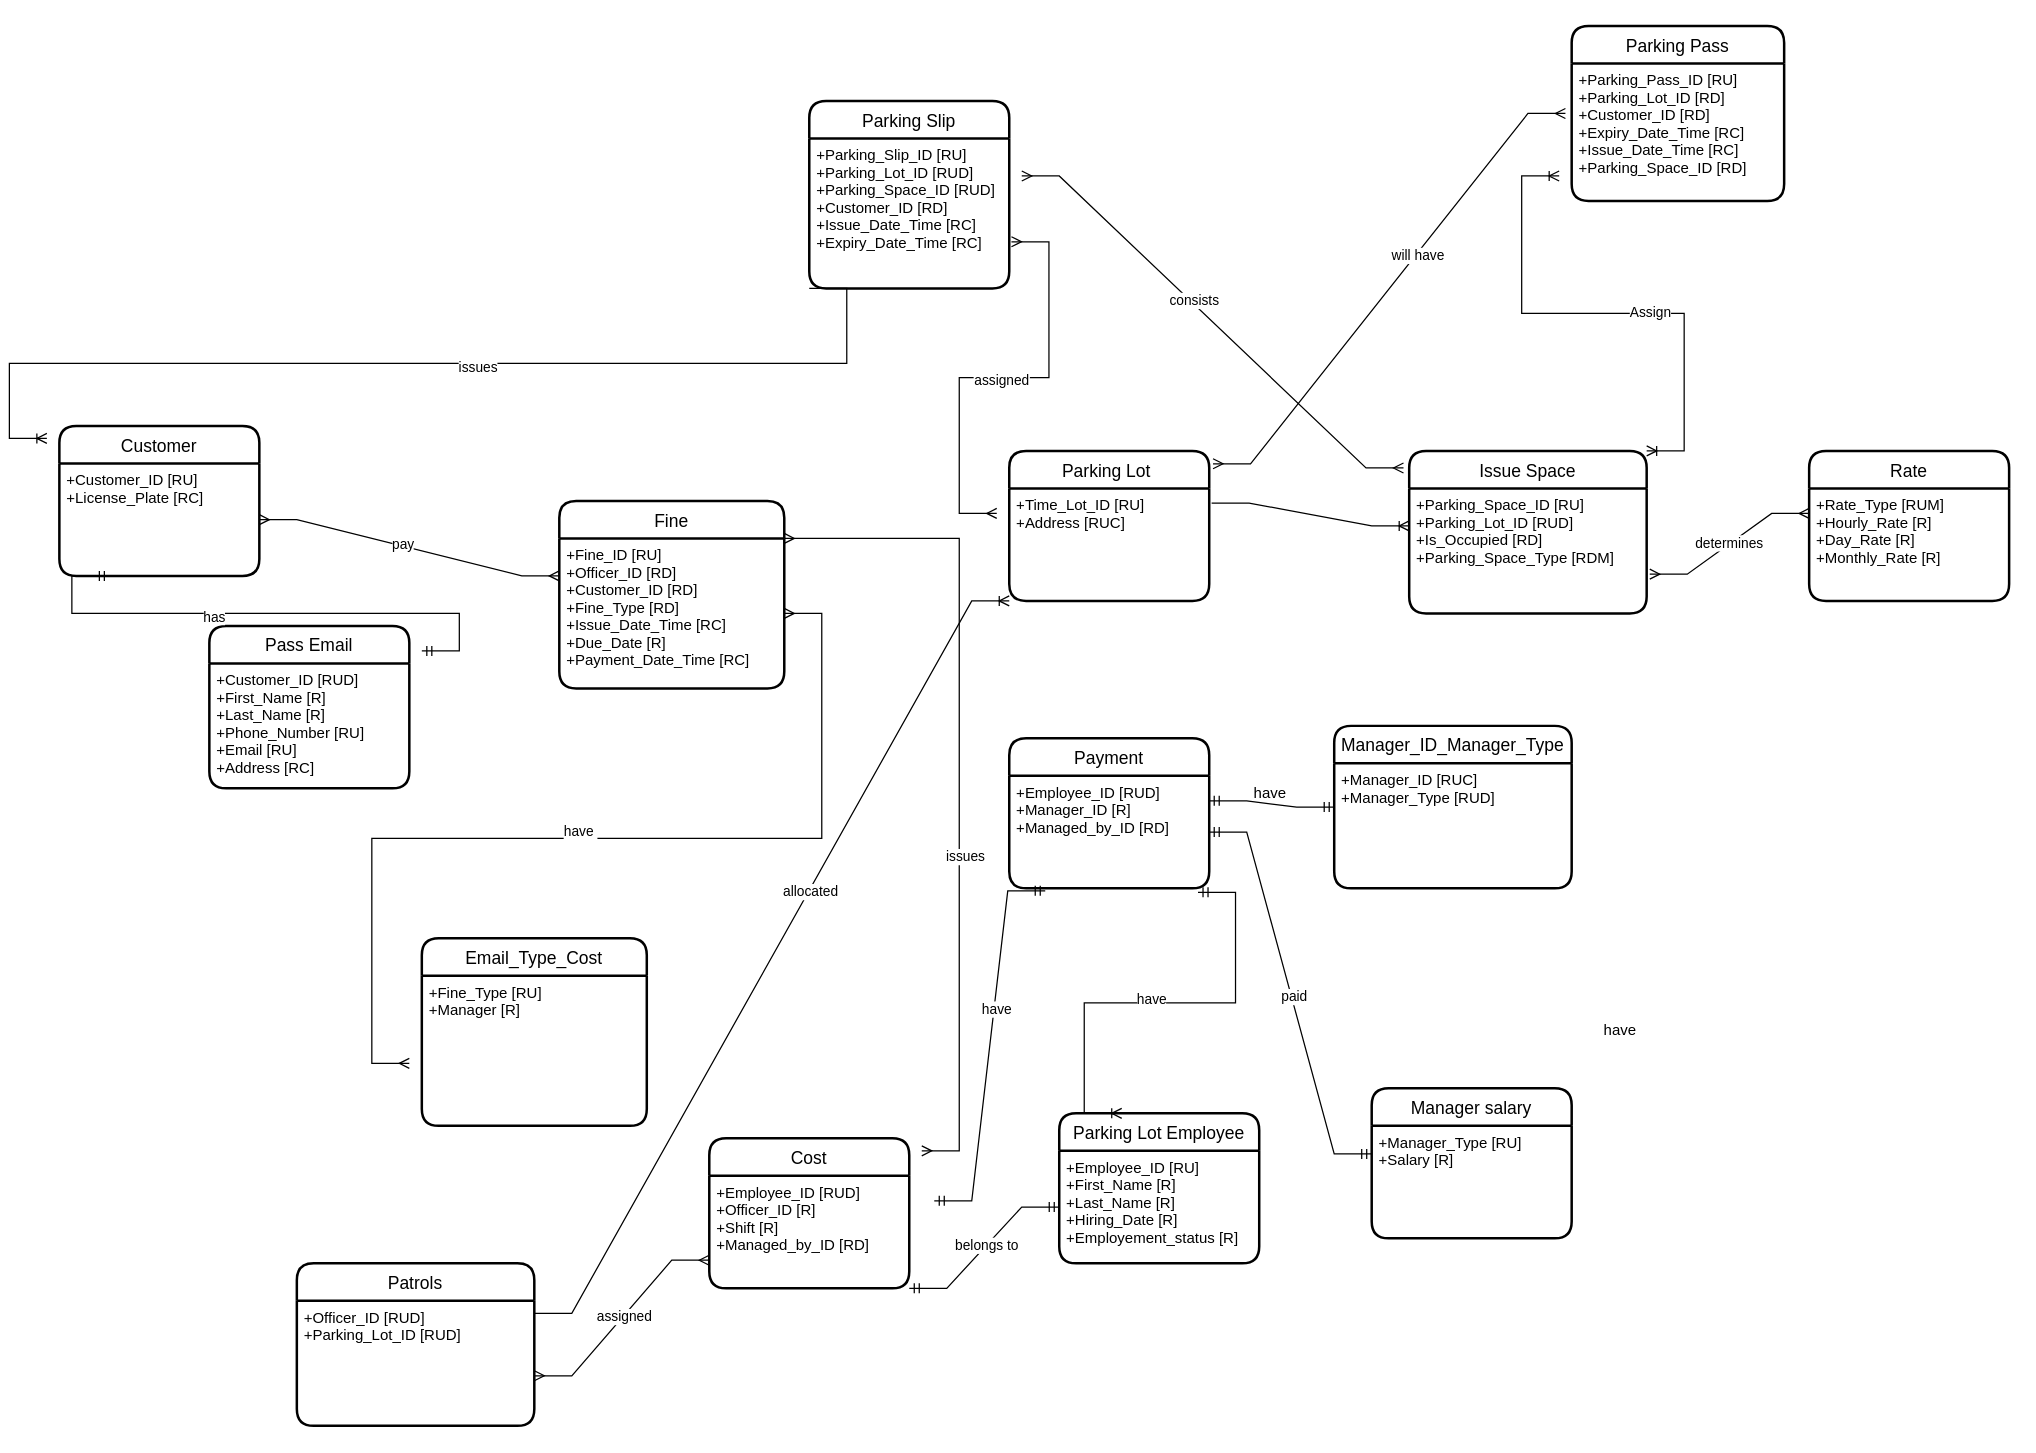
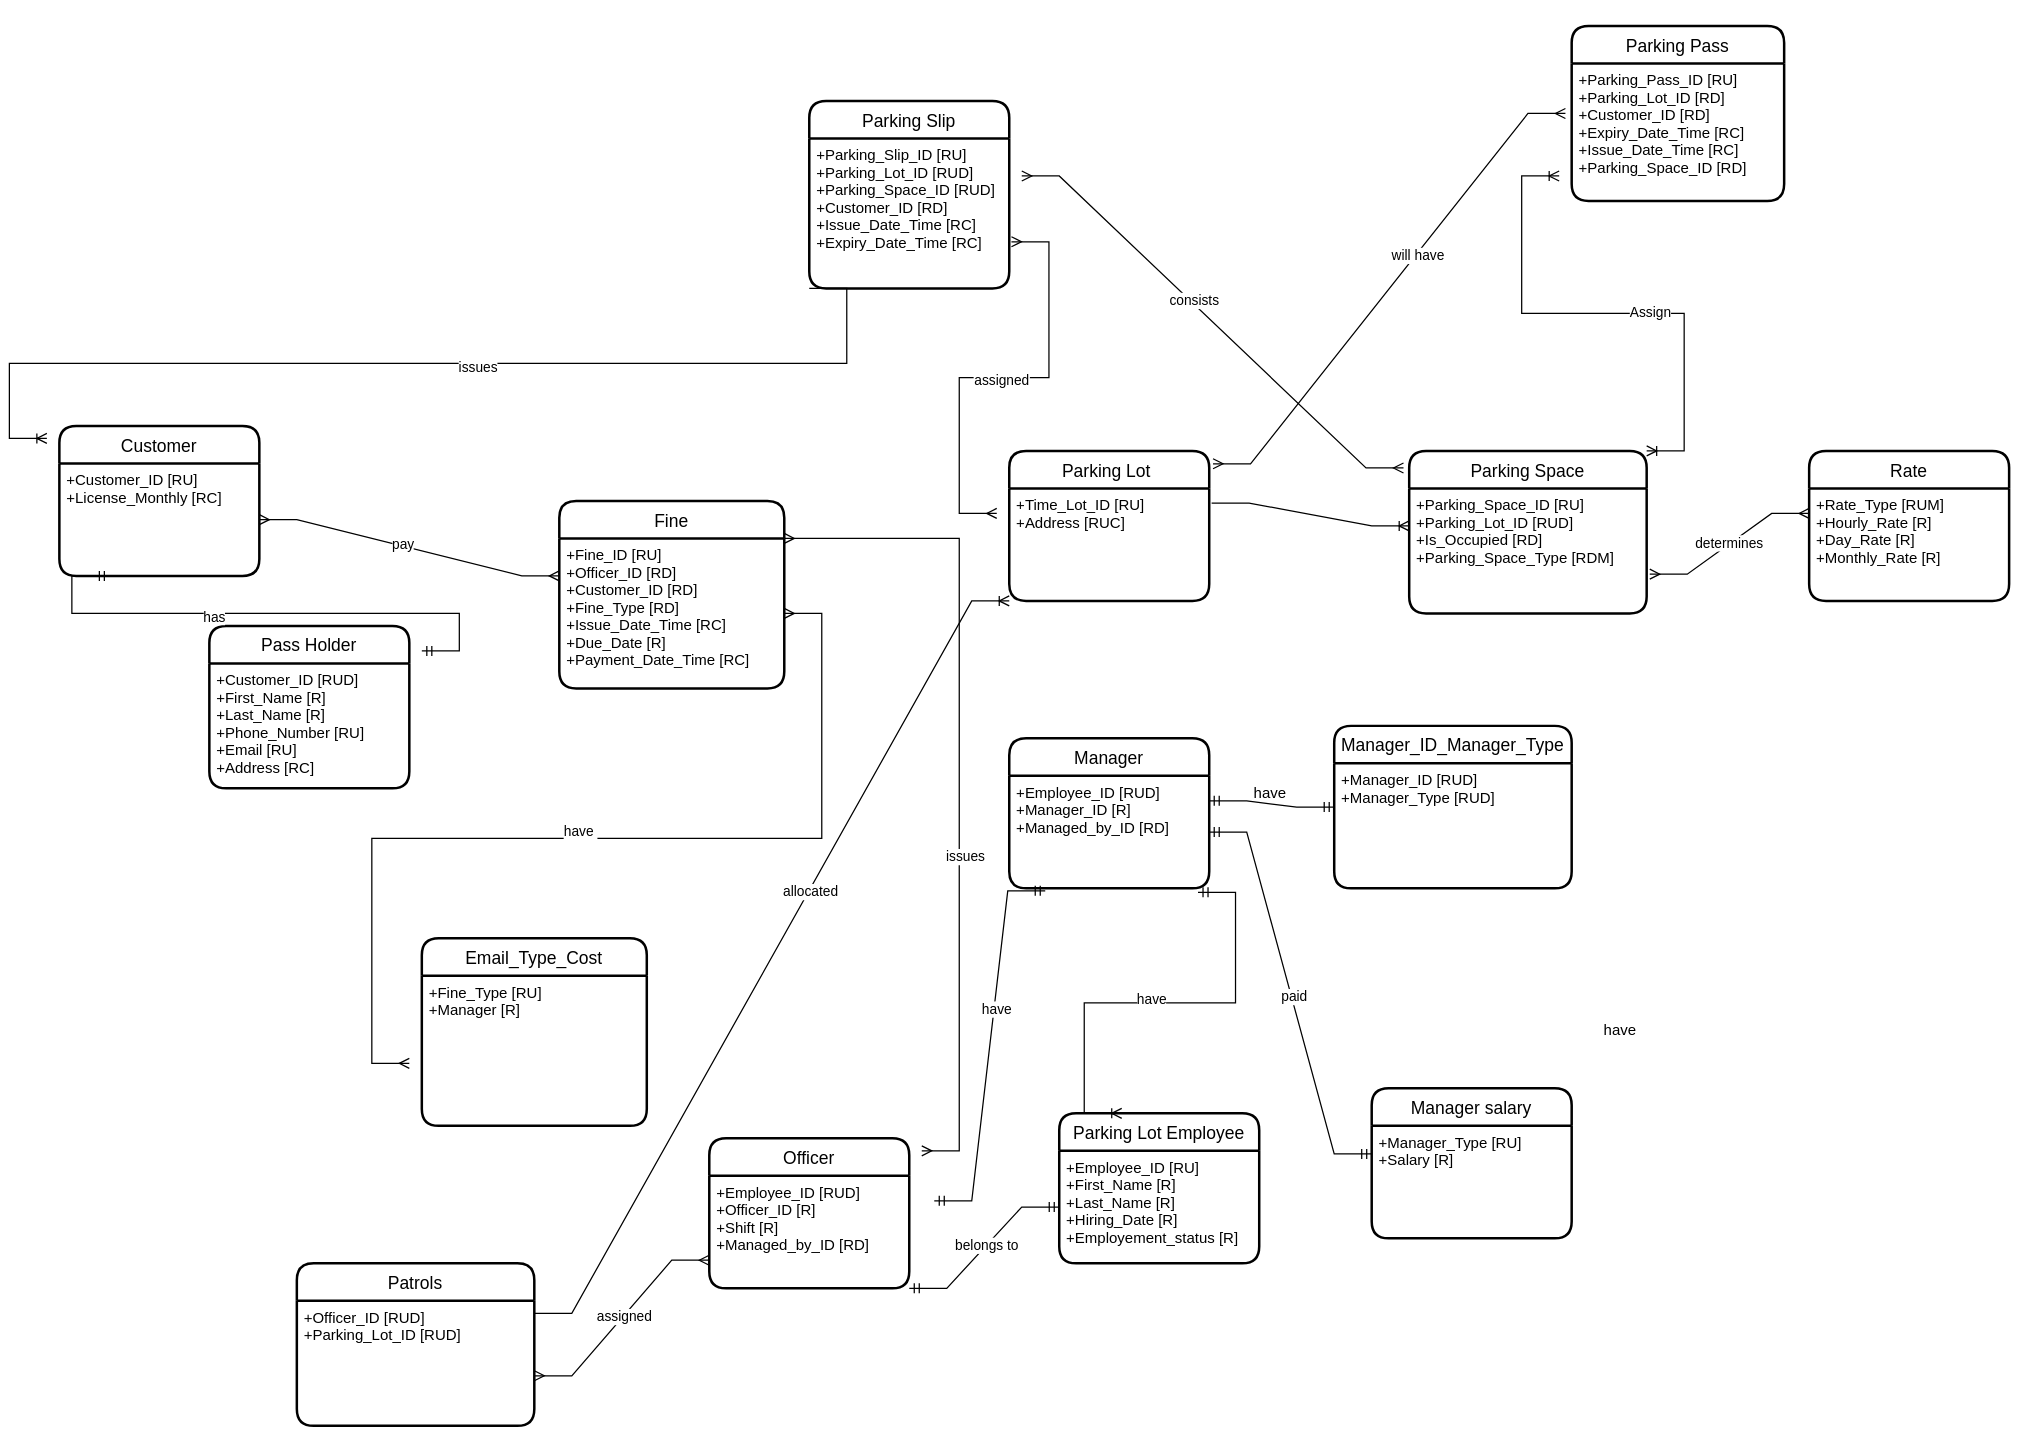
node "Issue Space": label "Issue Space" -> "Parking Space"
node "+Customer_ID [RU] +License_Plate [RC]": label "+Customer_ID [RU] +License_Plate [RC]" -> "+Customer_ID [RU] +License_Monthly [RC]"
node "Pass Email": label "Pass Email" -> "Pass Holder"
node "Payment": label "Payment" -> "Manager"
node "+Manager_ID [RUC] +Manager_Type [RUD]": label "+Manager_ID [RUC] +Manager_Type [RUD]" -> "+Manager_ID [RUD] +Manager_Type [RUD]"
node "Cost": label "Cost" -> "Officer"
